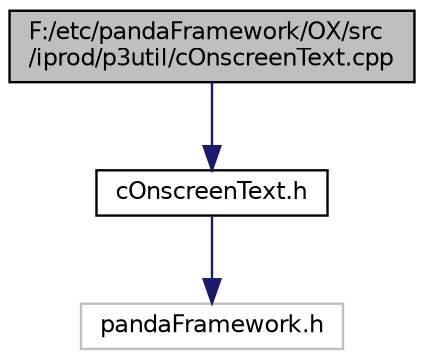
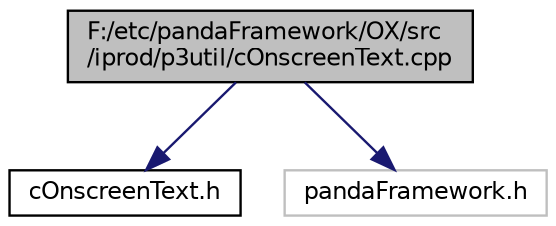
edge "cOnscreenText.h" -> "pandaFramework.h": now "F:/etc/pandaFramework/OX/src /iprod/p3util/cOnscreenText.cpp" -> "pandaFramework.h"
